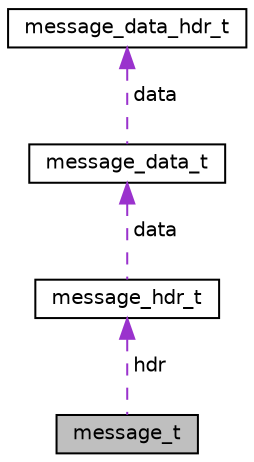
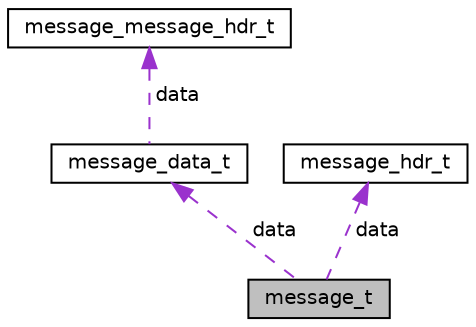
node "message_data_hdr_t": label "message_data_hdr_t" -> "message_message_hdr_t"
edge "message_hdr_t" -> "message_data_t": now "message_t" -> "message_data_t"
edge "message_t" -> "message_hdr_t": label " hdr" -> " data"
